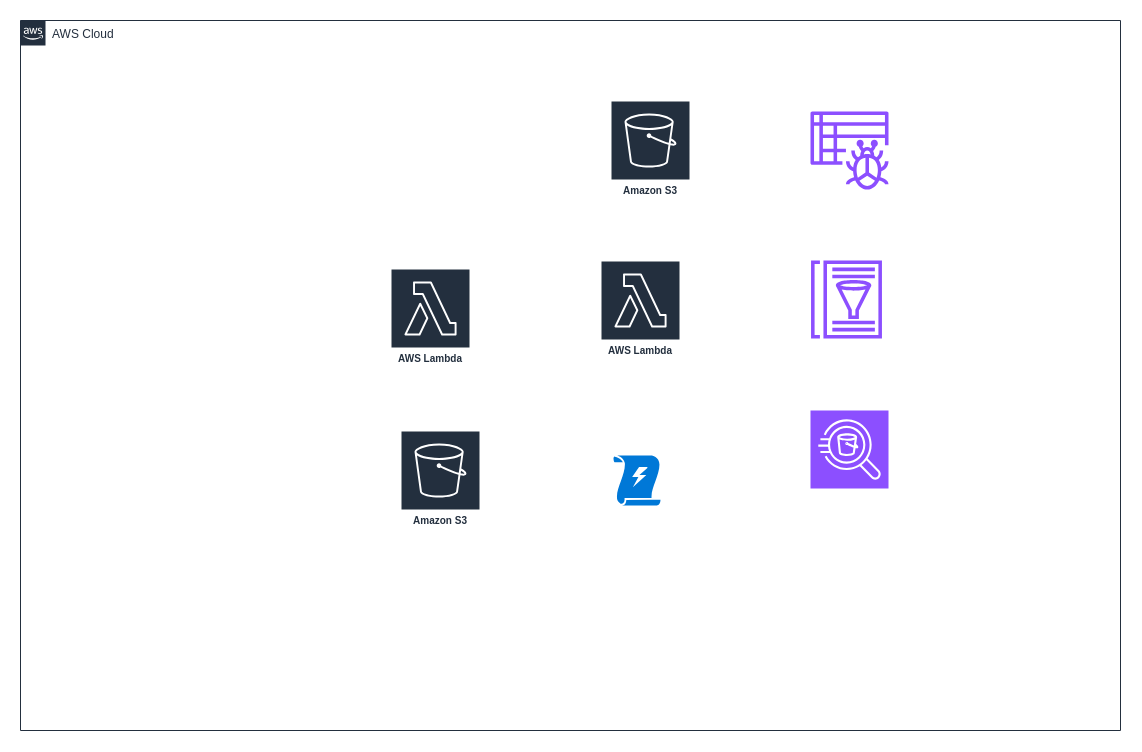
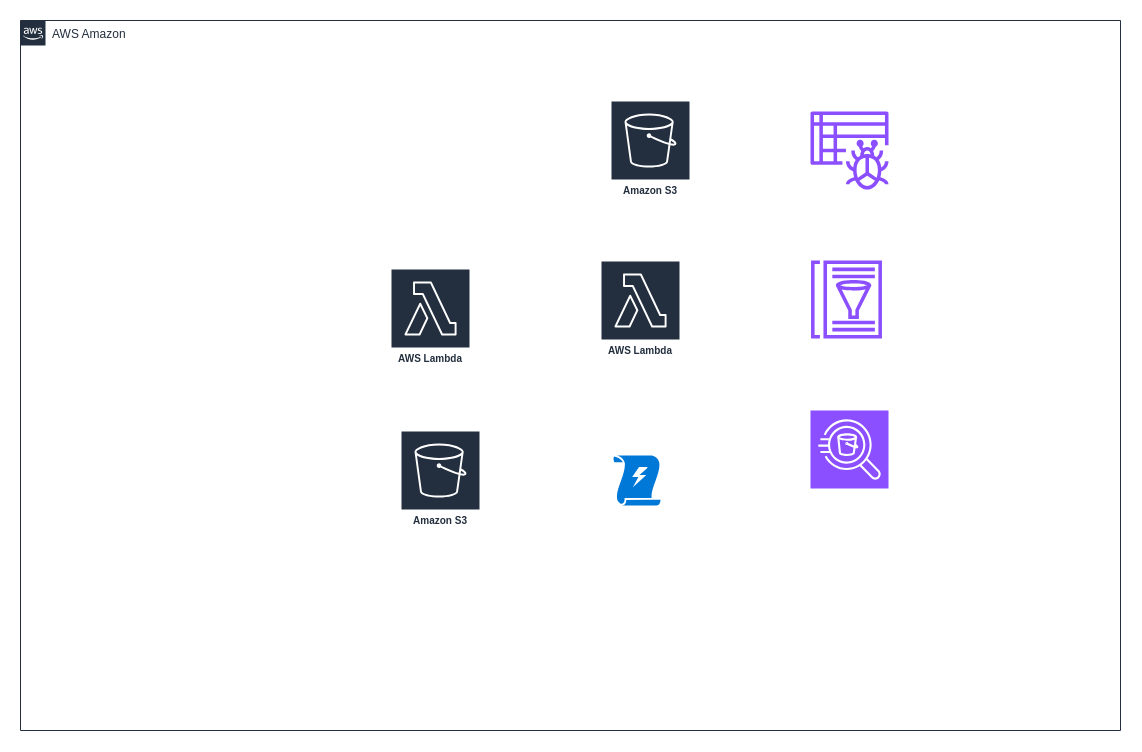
node "AWS Cloud": label "AWS Cloud" -> "AWS Amazon"
